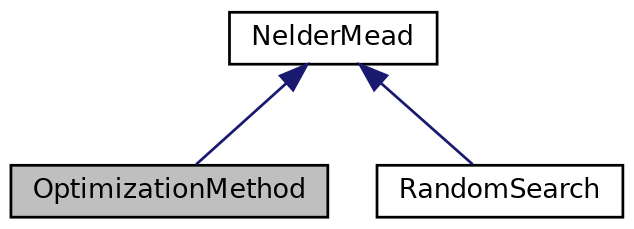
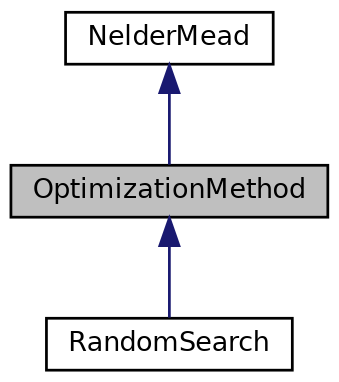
edge "RandomSearch" -> "NelderMead": now "RandomSearch" -> "OptimizationMethod"
